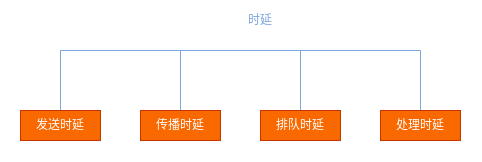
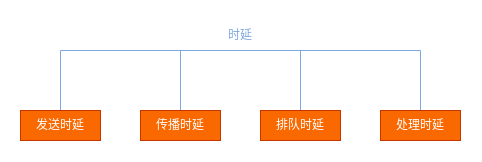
node "时延": moved (261, 21) -> (241, 36)
